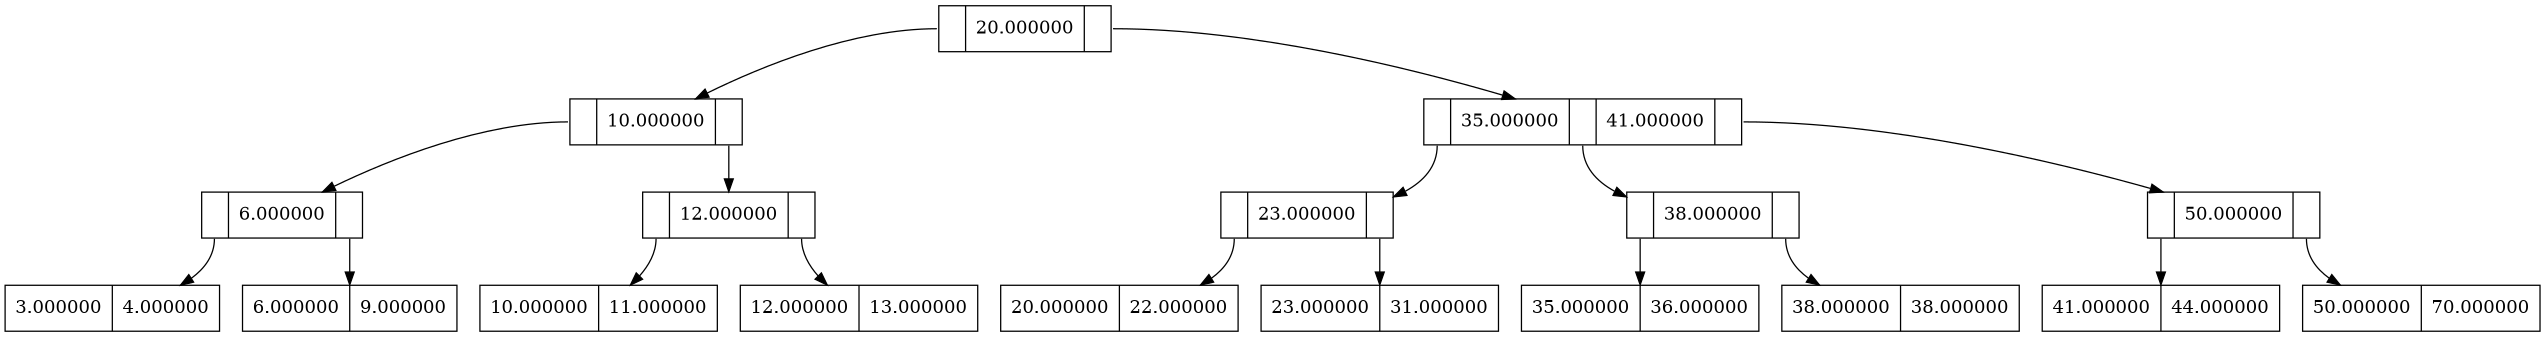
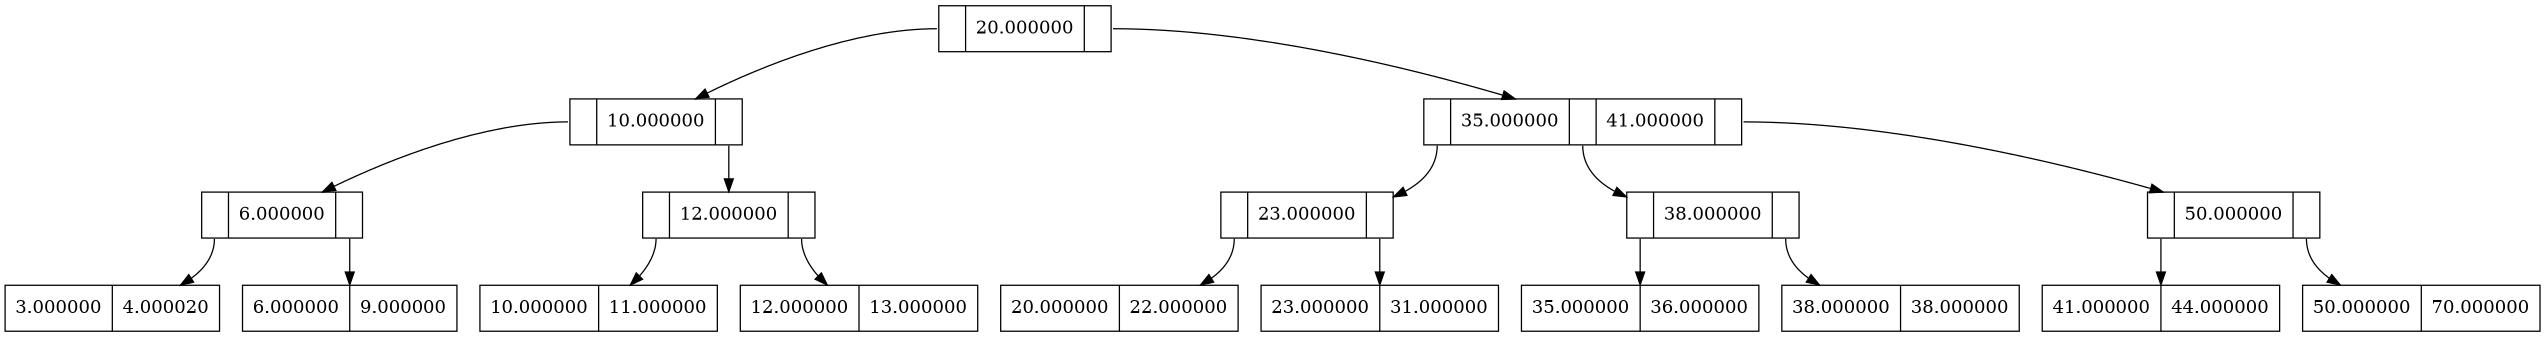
node "3.000000": text "4.000000" -> "4.000020"
